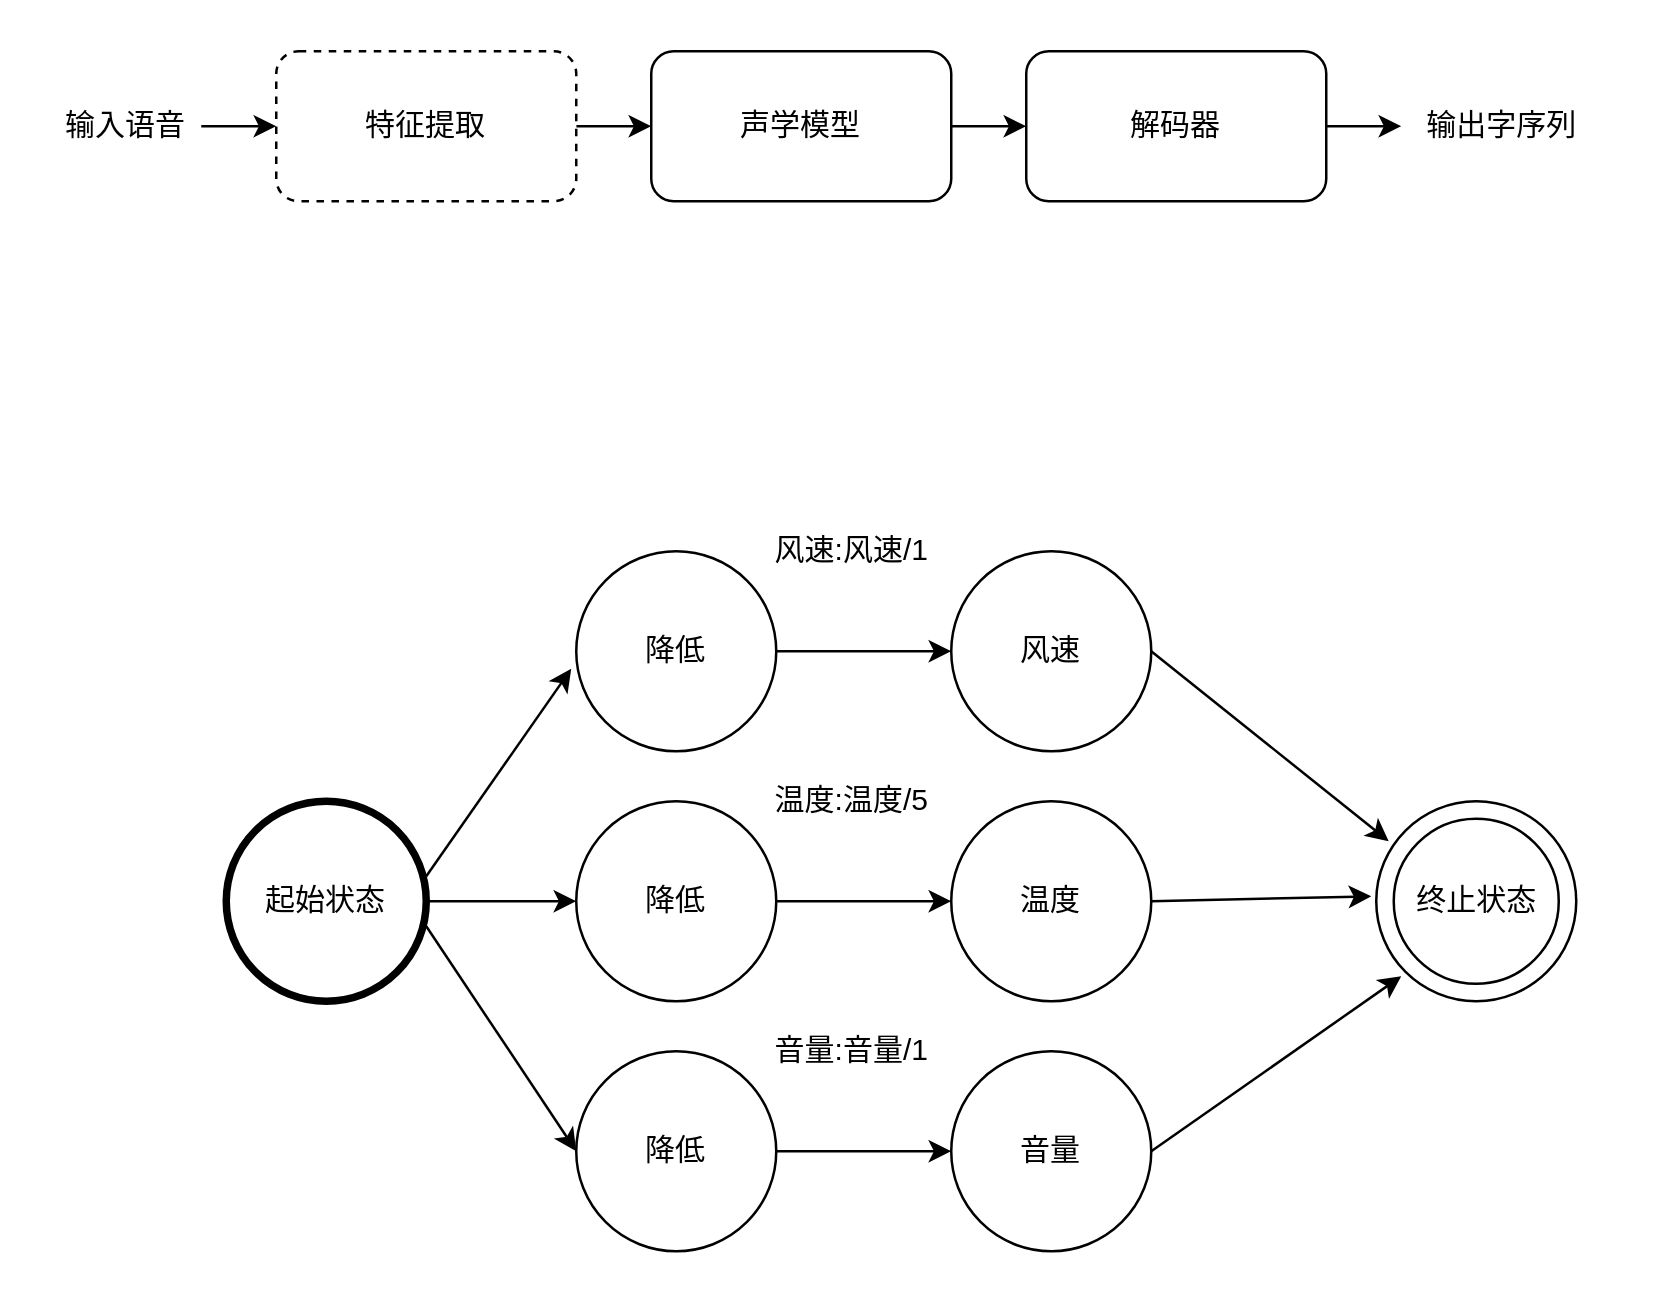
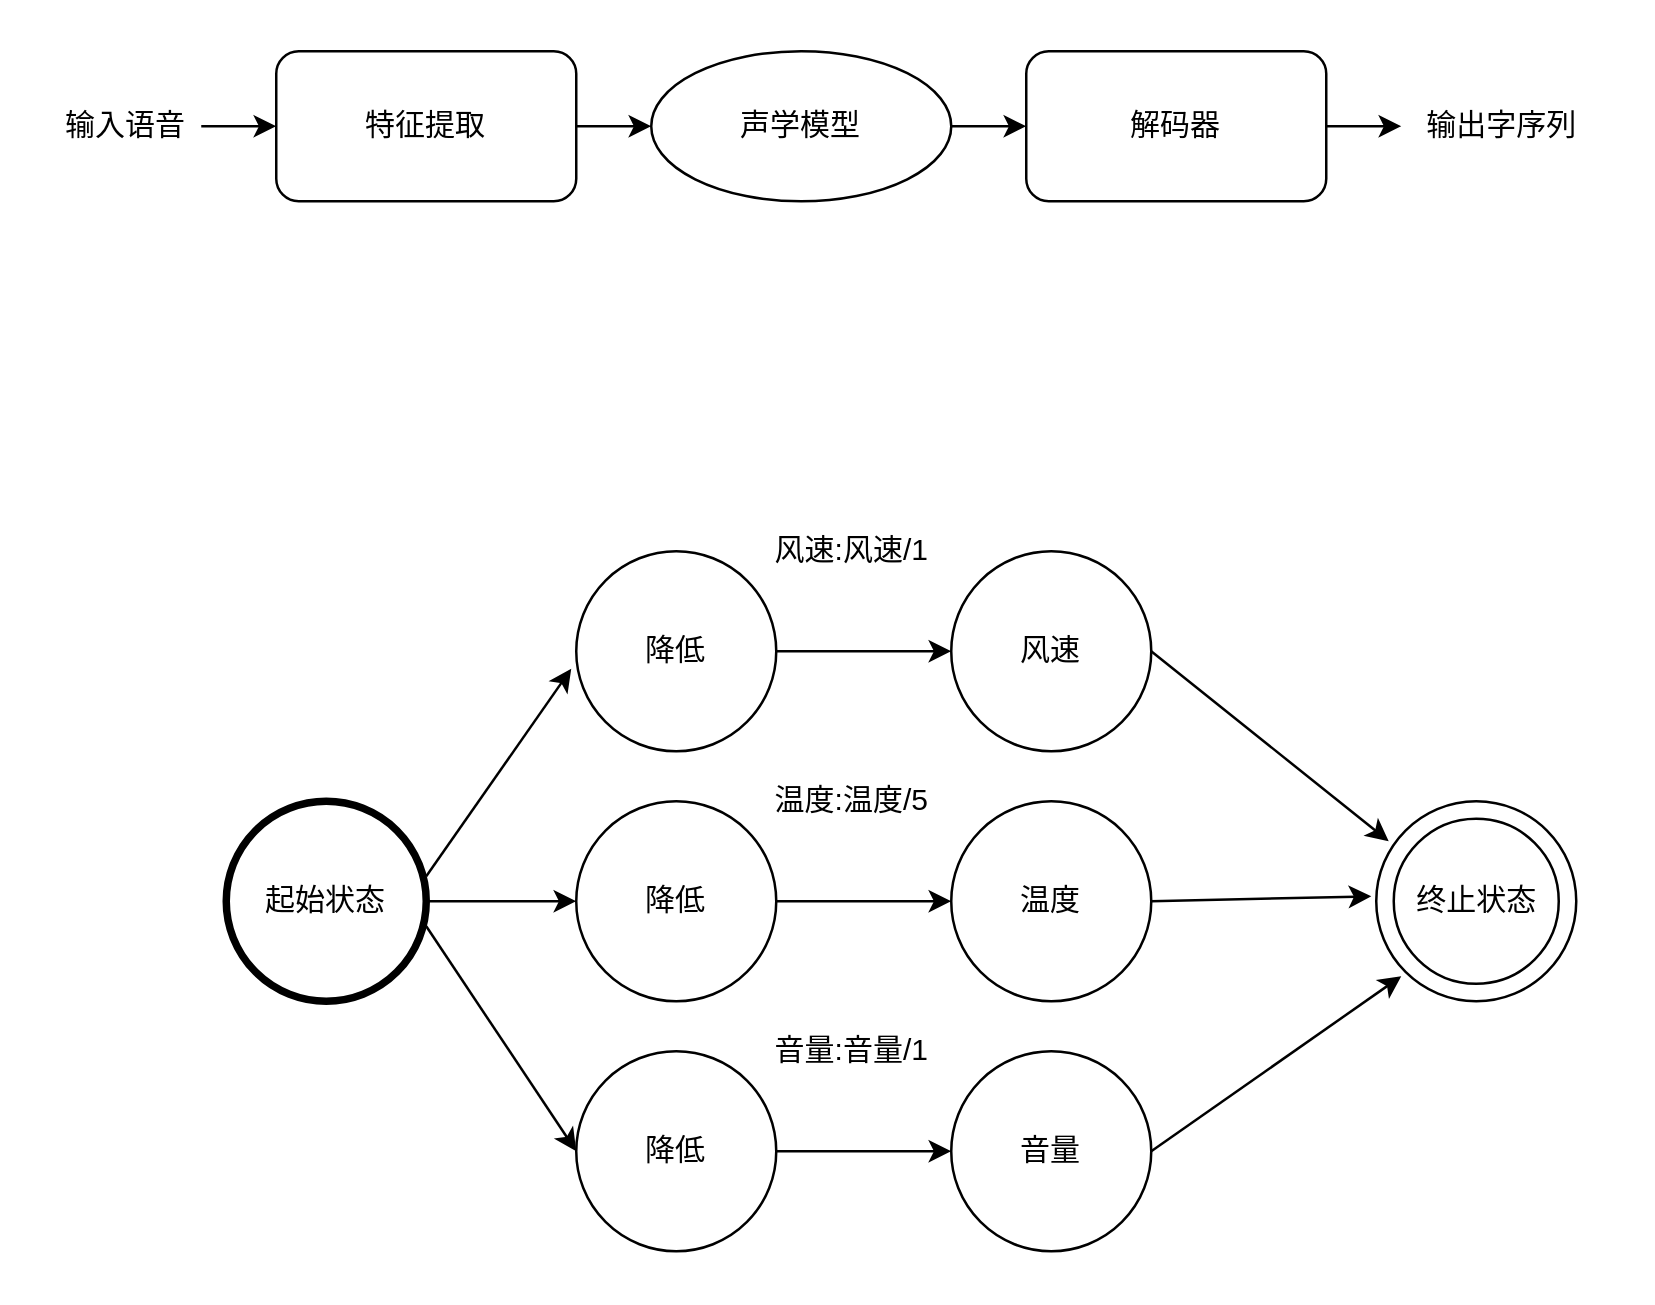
node "特征提取": style dashed -> solid
node "声学模型": shape rounded rectangle -> ellipse
